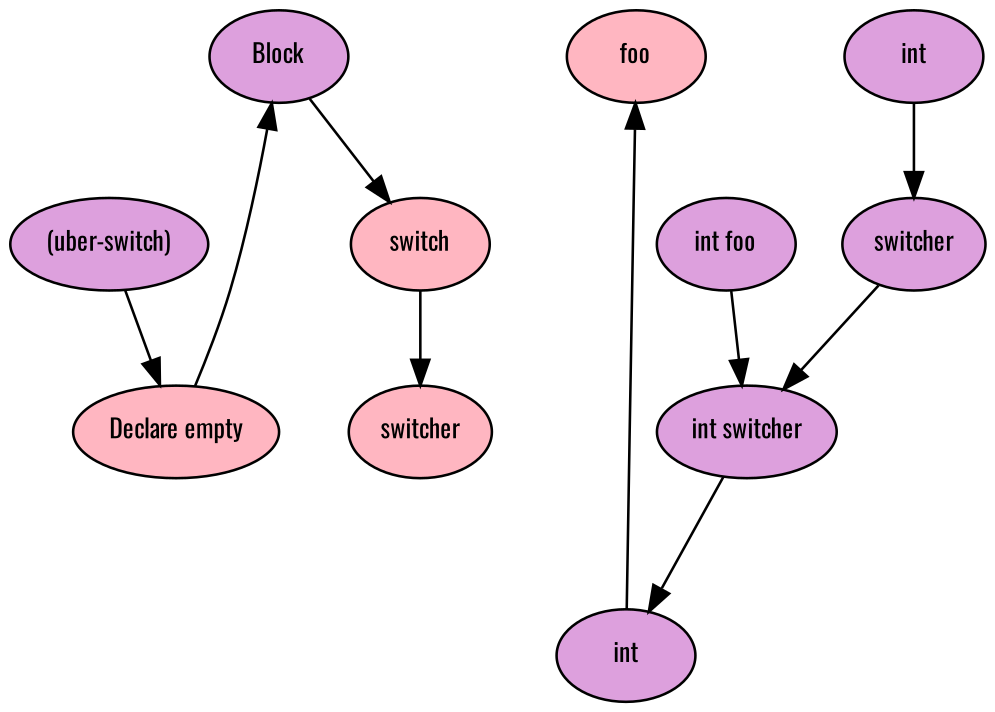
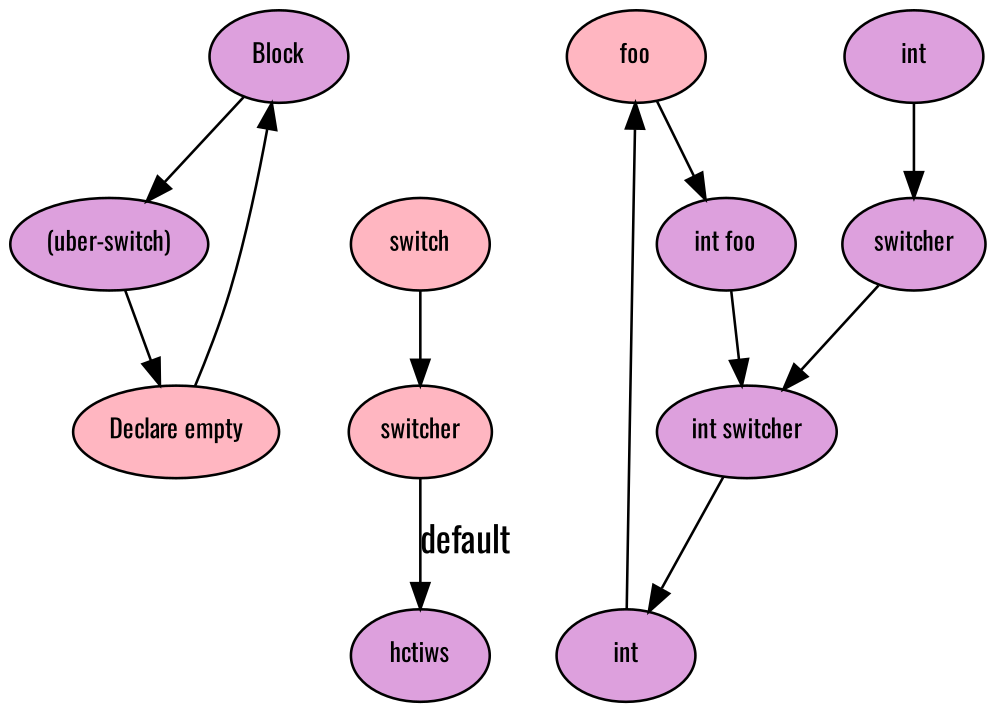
edge "foo" -> "int foo": added
edge "Block" -> "switch": now "Block" -> "(uber-switch)"
node "hctiws": added
